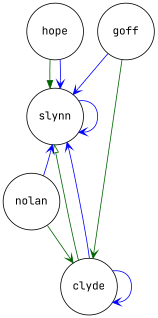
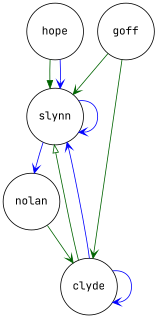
edge "goff" -> "slynn": color blue -> darkgreen
edge "nolan" -> "slynn": reversed
